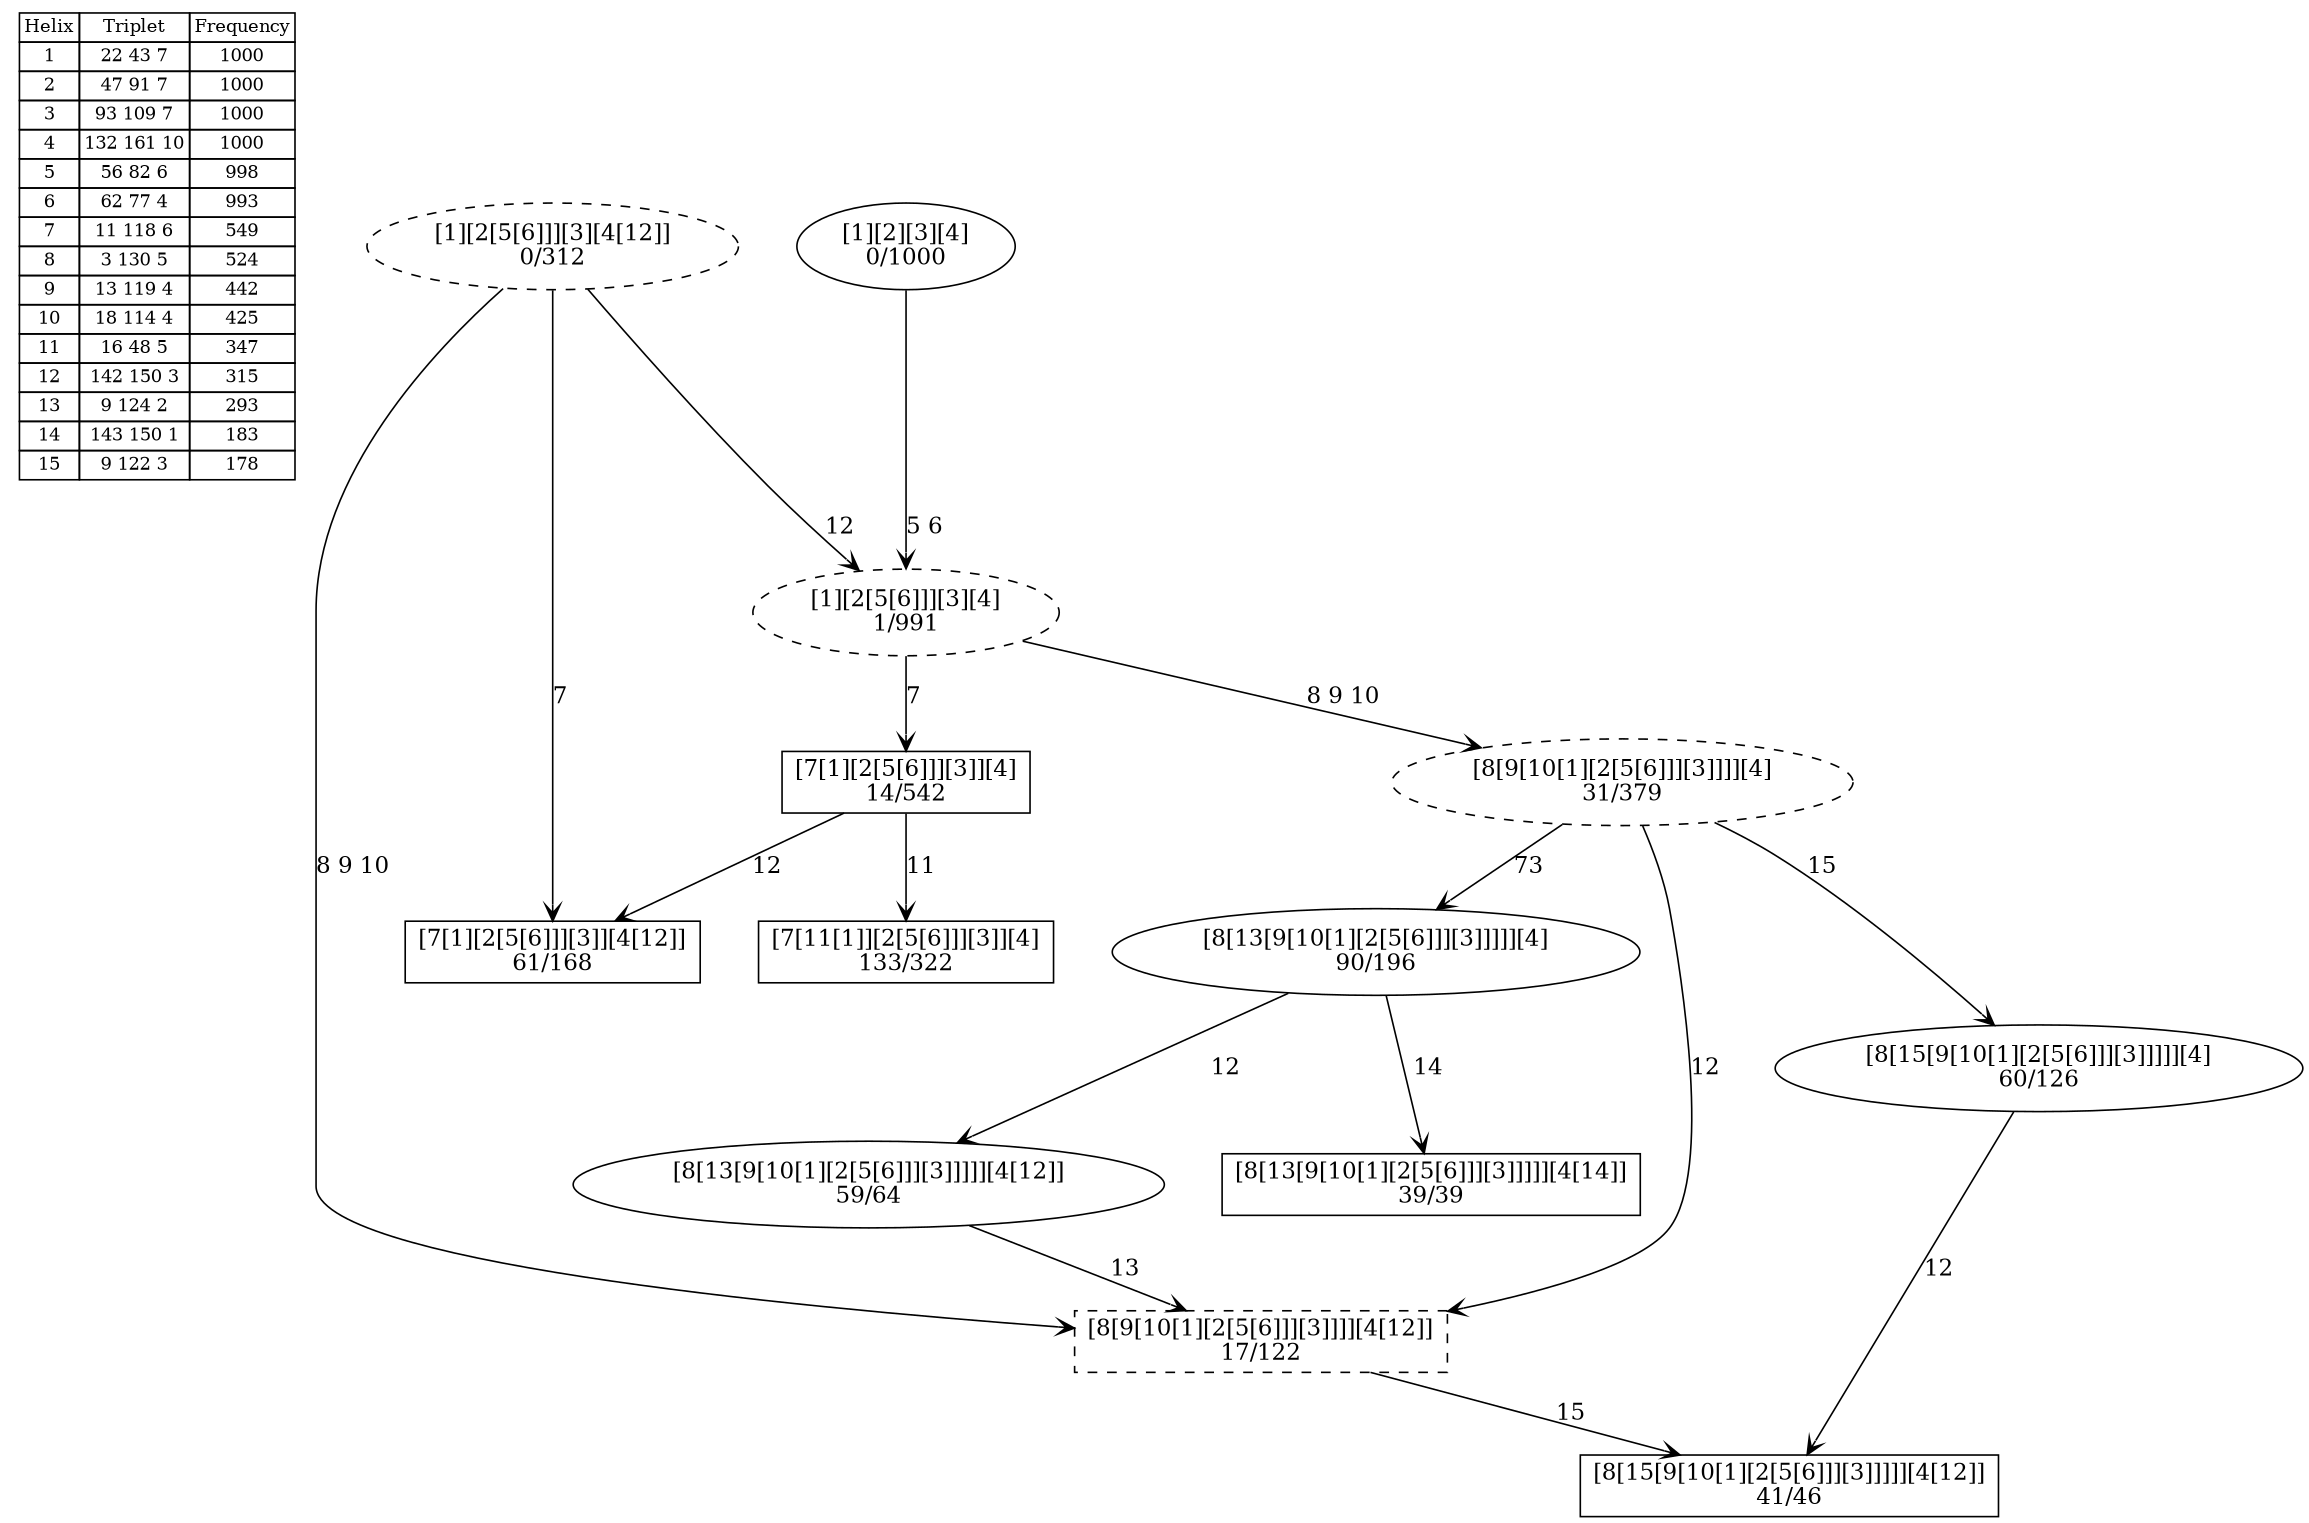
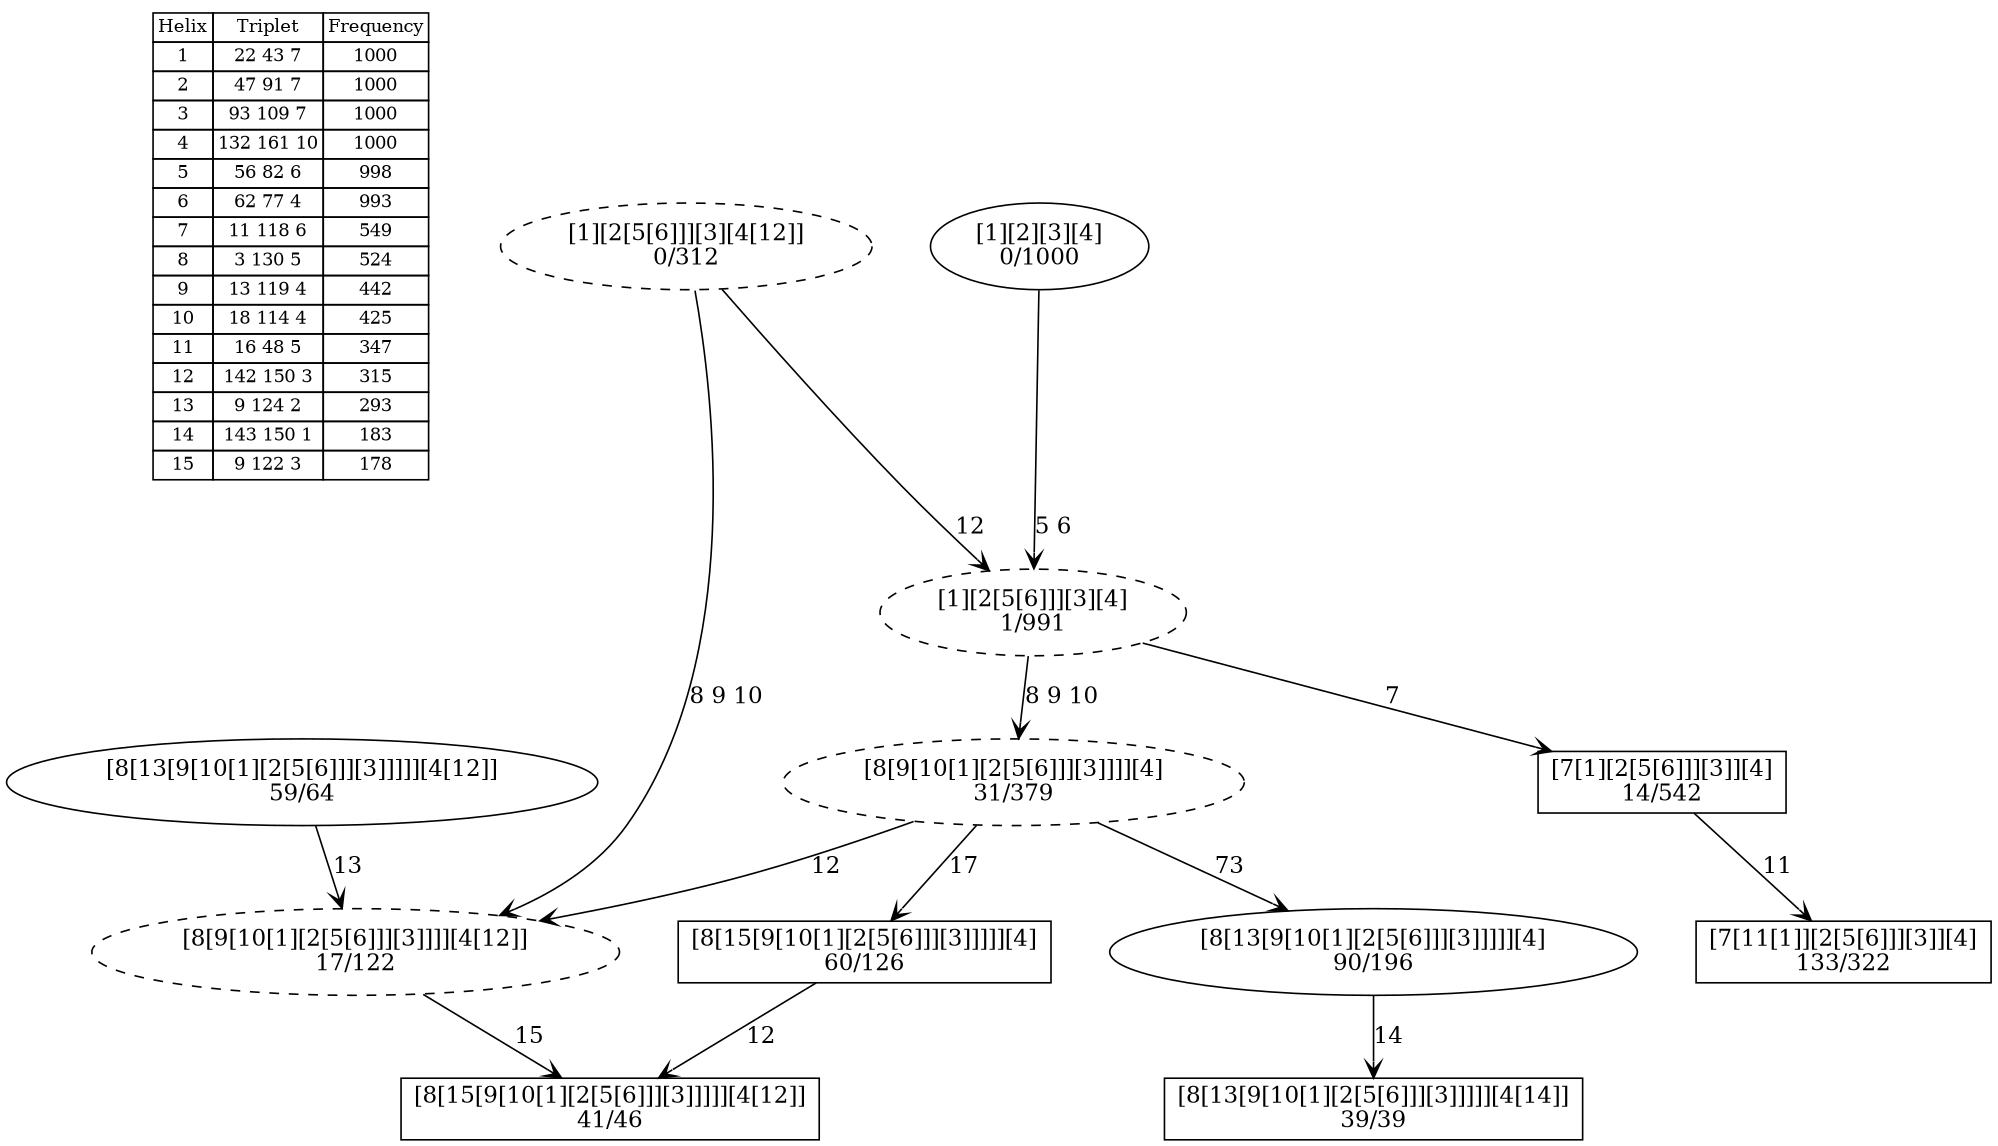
edge "[8[9[10[1][2[5[6]]][3]]]][4] 31/379" -> "[8[15[9[10[1][2[5[6]]][3]]]]][4] 60/126": label "15 " -> "17 "
node "[7[1][2[5[6]]][3]][4[12]] 61/168": removed
edge "[8[13[9[10[1][2[5[6]]][3]]]]][4] 90/196" -> "[8[13[9[10[1][2[5[6]]][3]]]]][4[12]] 59/64": removed, label "12"
node "[8[15[9[10[1][2[5[6]]][3]]]]][4] 60/126": shape ellipse -> box
node "[8[9[10[1][2[5[6]]][3]]]][4[12]] 17/122": shape box -> ellipse
